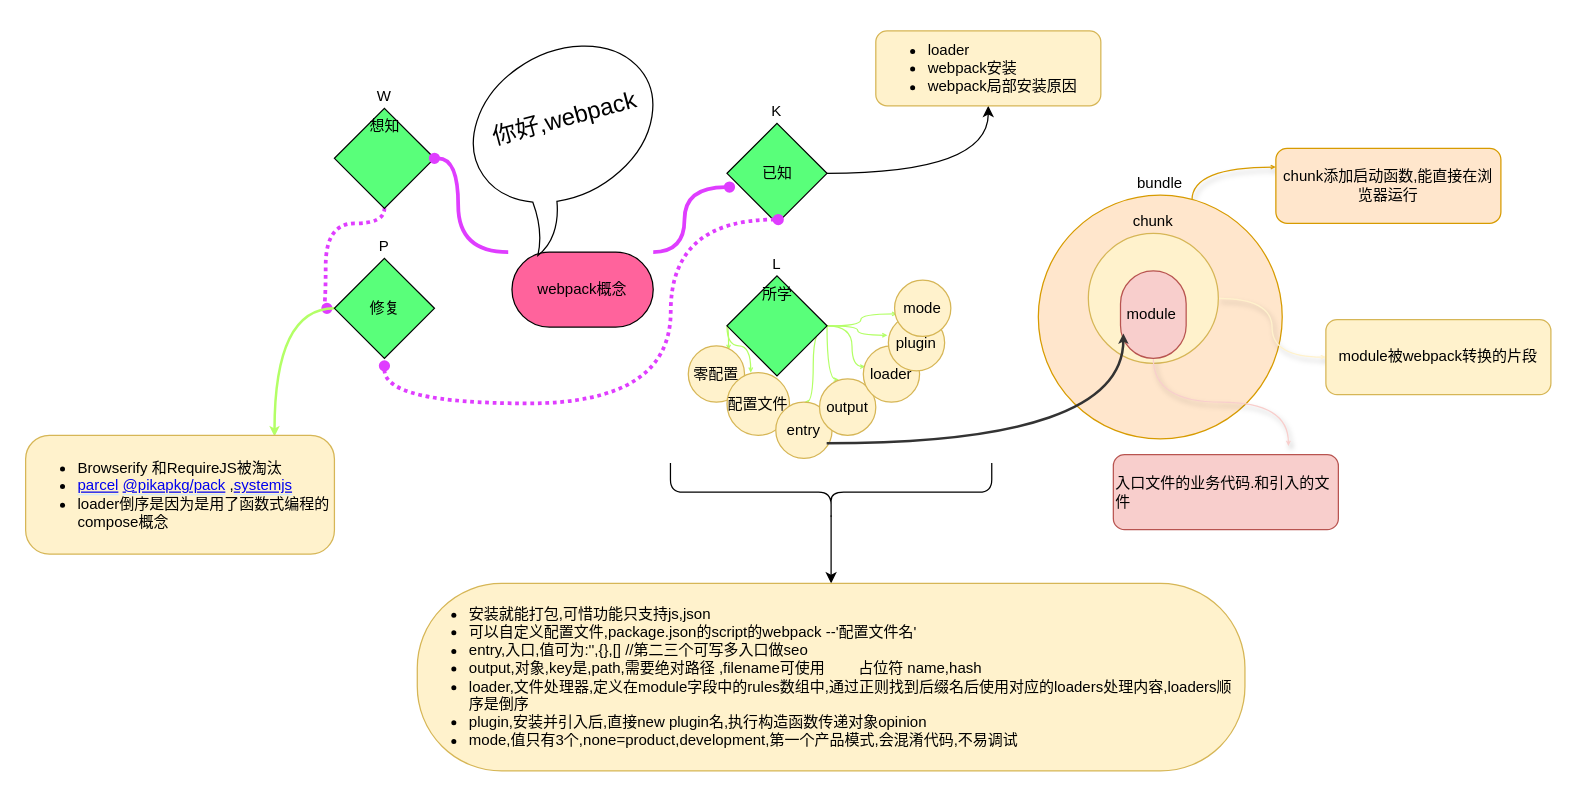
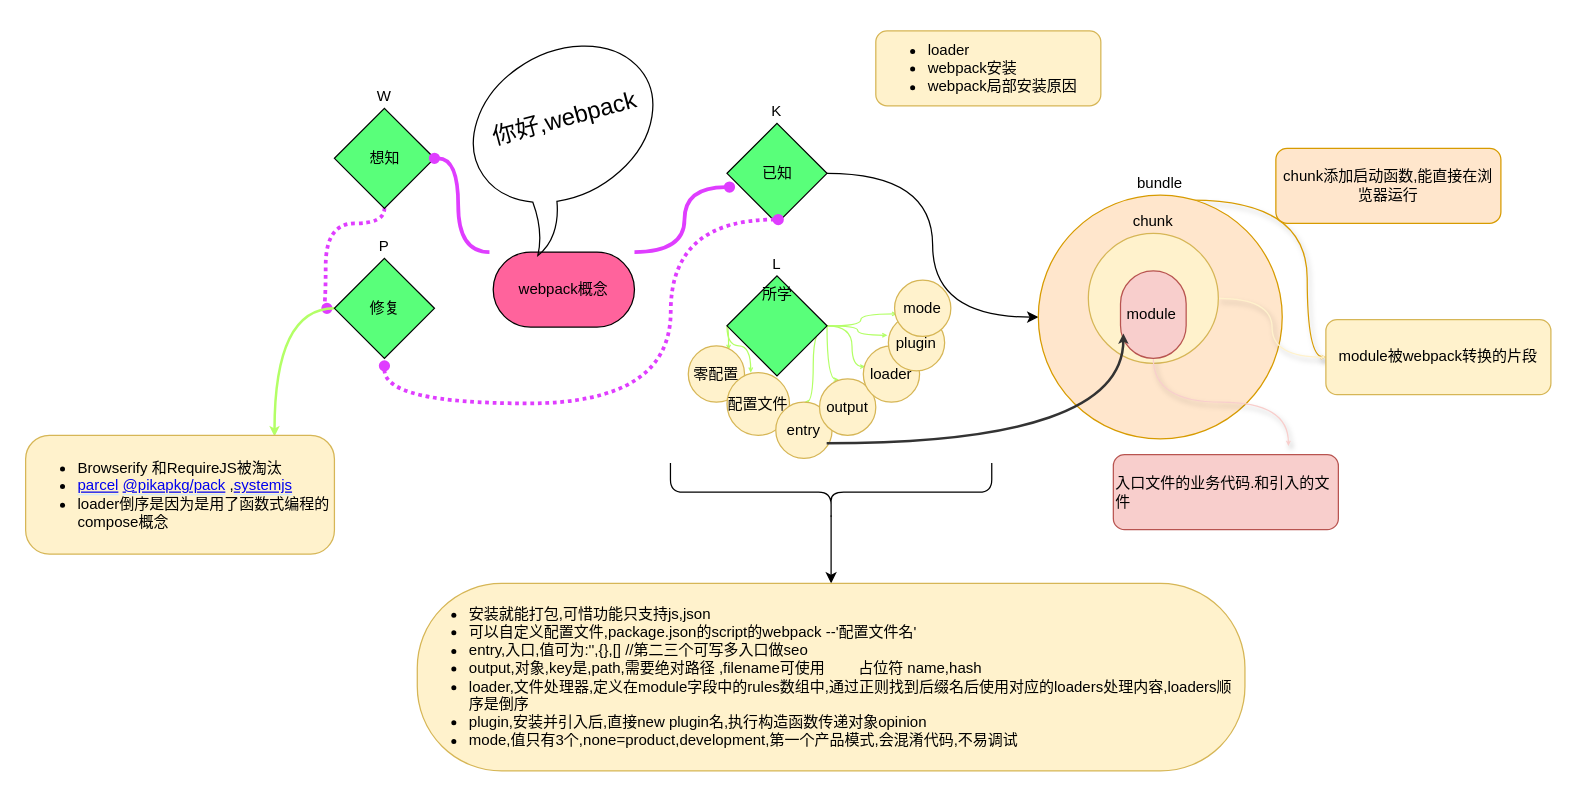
node "想知": moved (384, 127) -> (384, 158)
edge "K" -> "loader webpack安装 webpack局部安装原因": now "K" -> "bundle"
edge "bundle" -> "chunk添加启动函数,能直接在浏览器运行": now "bundle" -> "module被webpack转换的片段"
node "webpack概念": moved (582, 289) -> (564, 289)
